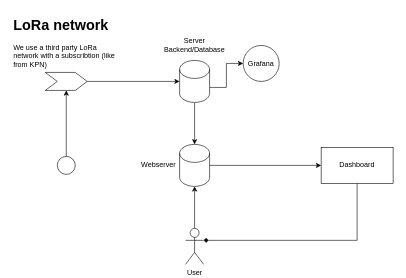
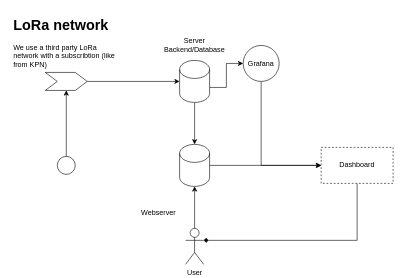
edge "Grafana" -> "Dashboard": added
node "Webserver": moved (159, 165) -> (159, 213)
node "Dashboard": style solid -> dashed
